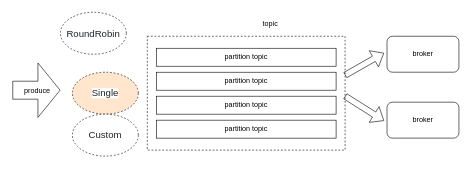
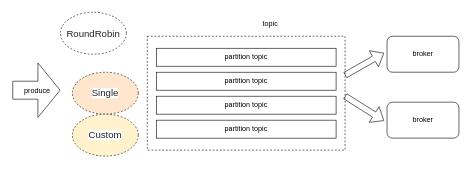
node "Custom": fillcolor #ffffff -> #fff2cc
